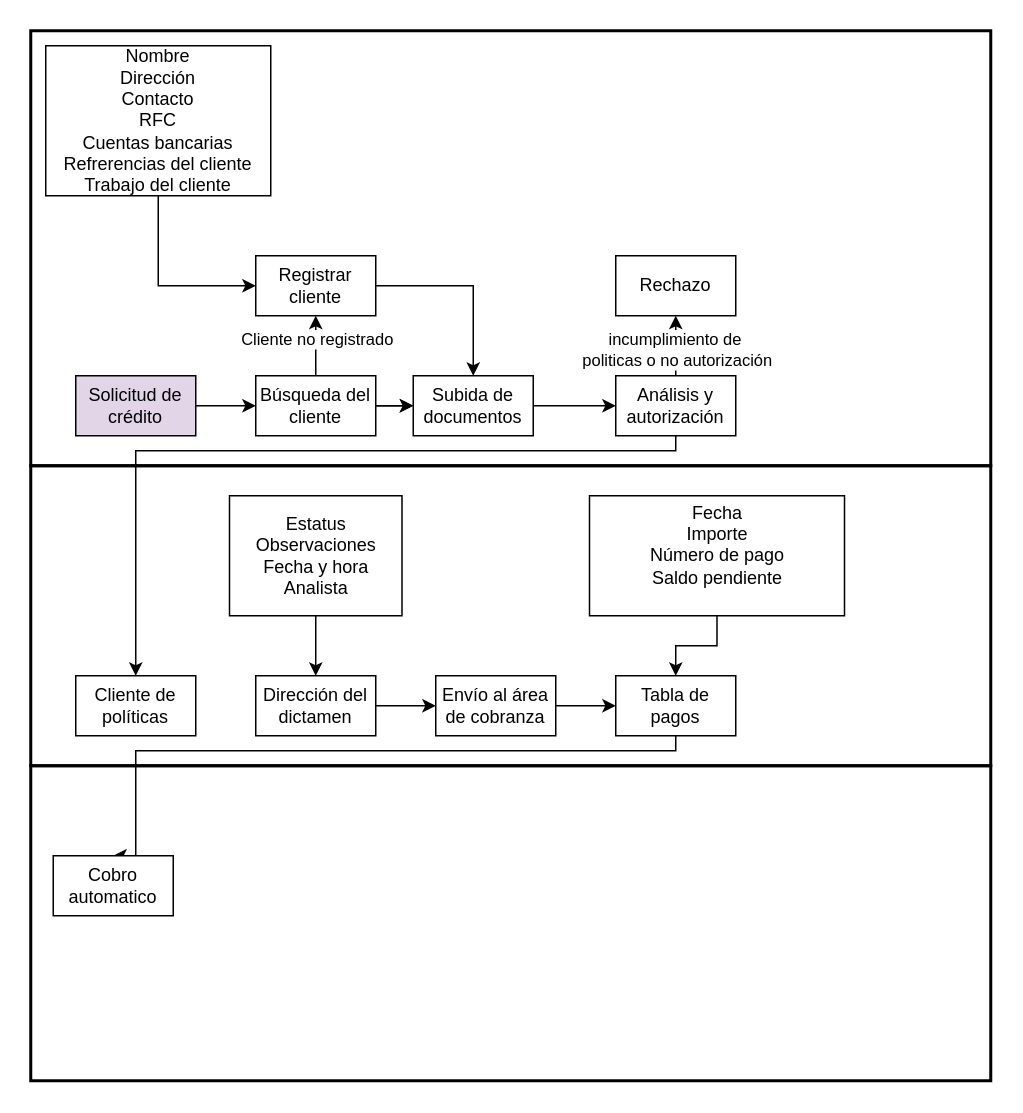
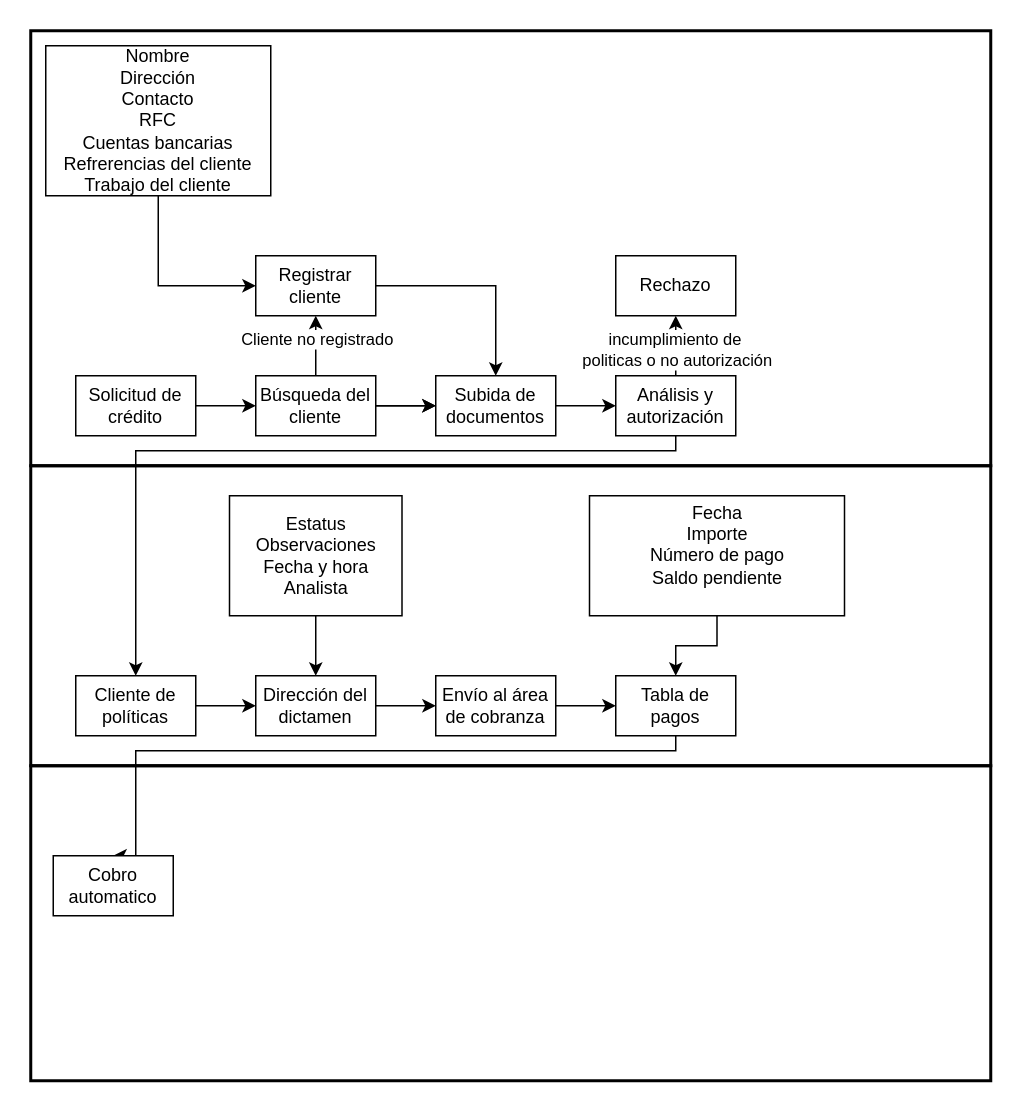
node "Solicitud de crédito": fillcolor #e1d5e7 -> #ffffff
node "Subida de documentos": moved (473, 406) -> (496, 406)
edge "Cliente de políticas" -> "Dirección del dictamen": added
